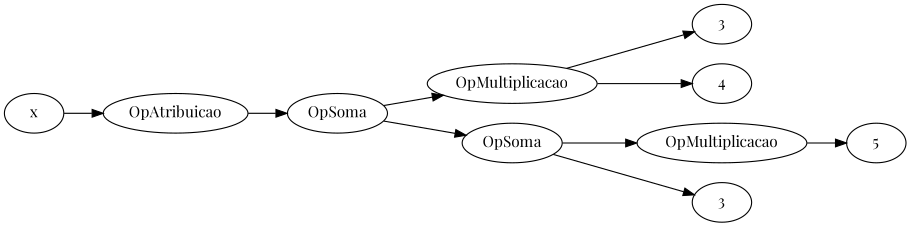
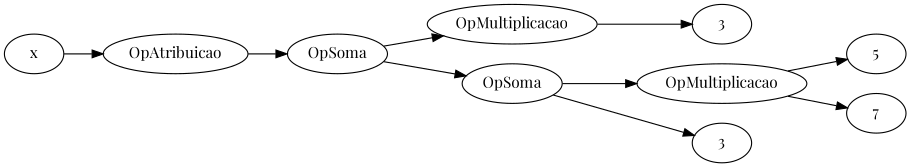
node "4": removed
node "7": added
